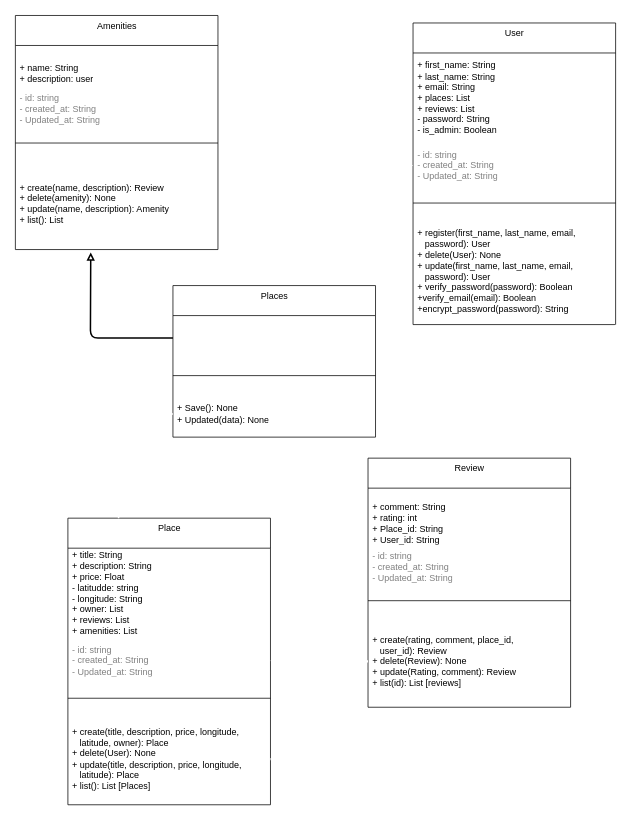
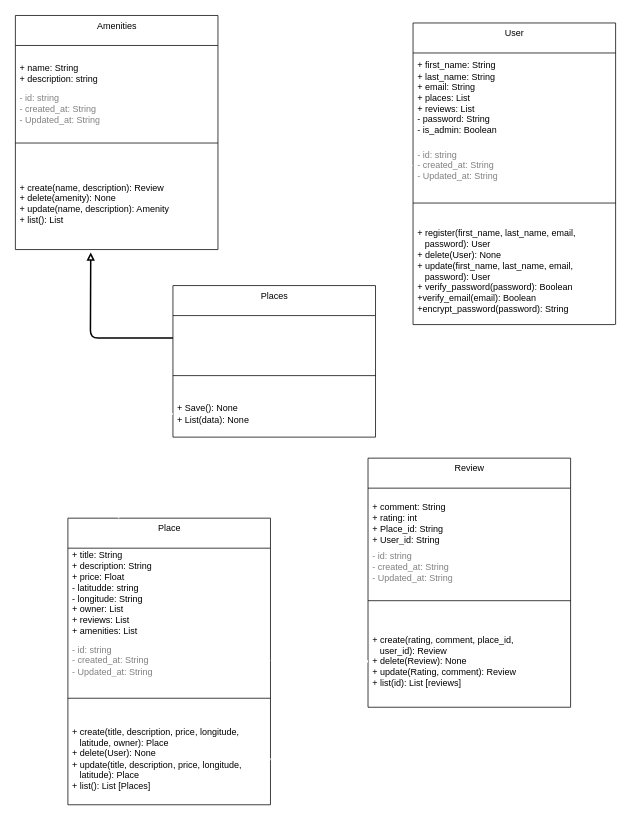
node "+ name: String + description: user": label "+ name: String + description: user" -> "+ name: String + description: string"
node "+ Save(): None + Updated(data): None": label "+ Save(): None + Updated(data): None" -> "+ Save(): None + List(data): None"
